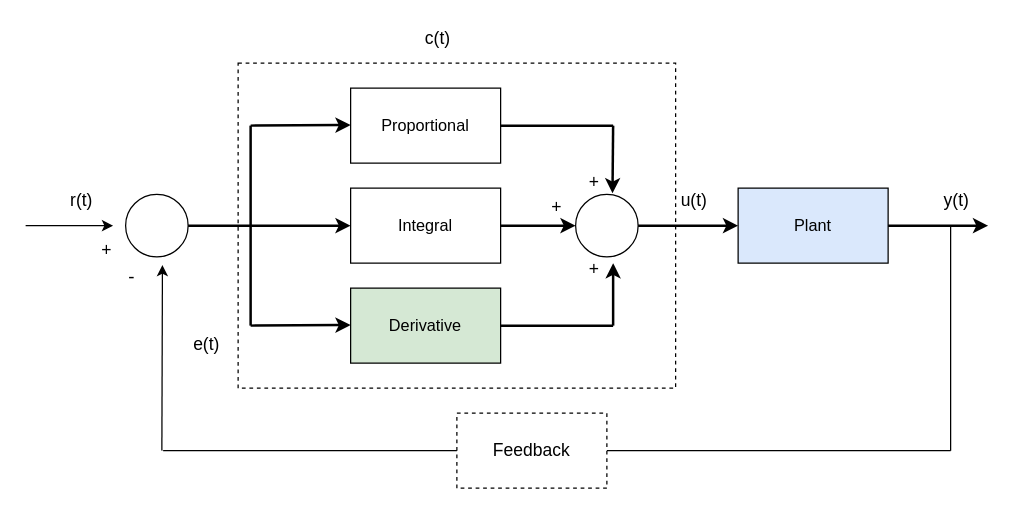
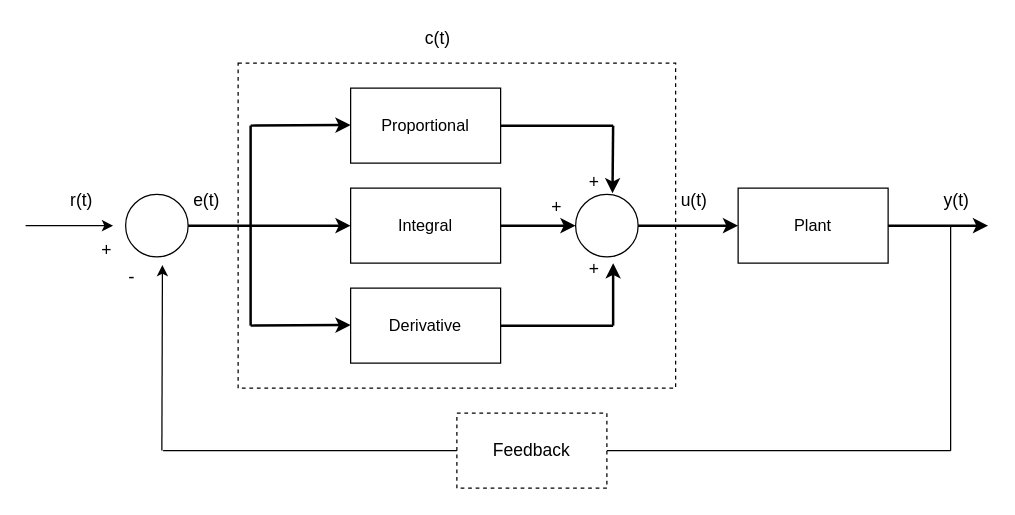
node "Plant": fillcolor #dae8fc -> #ffffff
node "Derivative": fillcolor #d5e8d4 -> #ffffff
node "e(t)": moved (207, 344) -> (207, 201)
